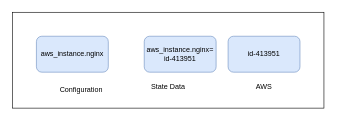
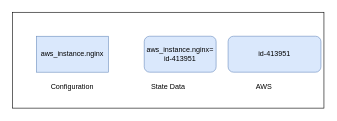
node "aws_instance.nginx": shape rounded rectangle -> rectangle
node "id-413951": size 72x36 -> 93x36
node "Configuration": moved (81, 90) -> (72, 87)
